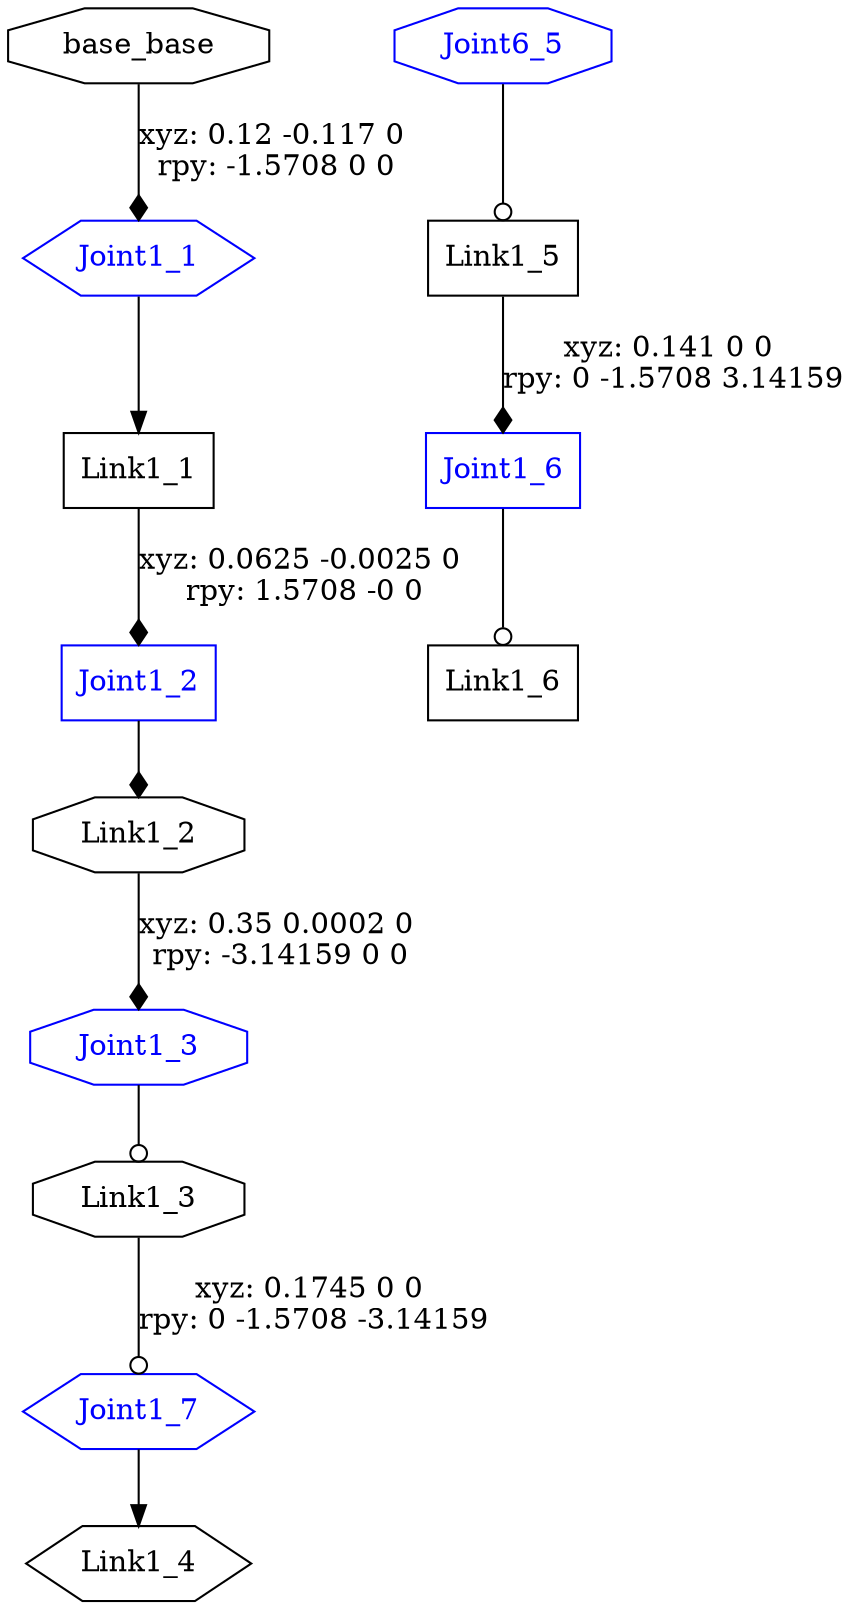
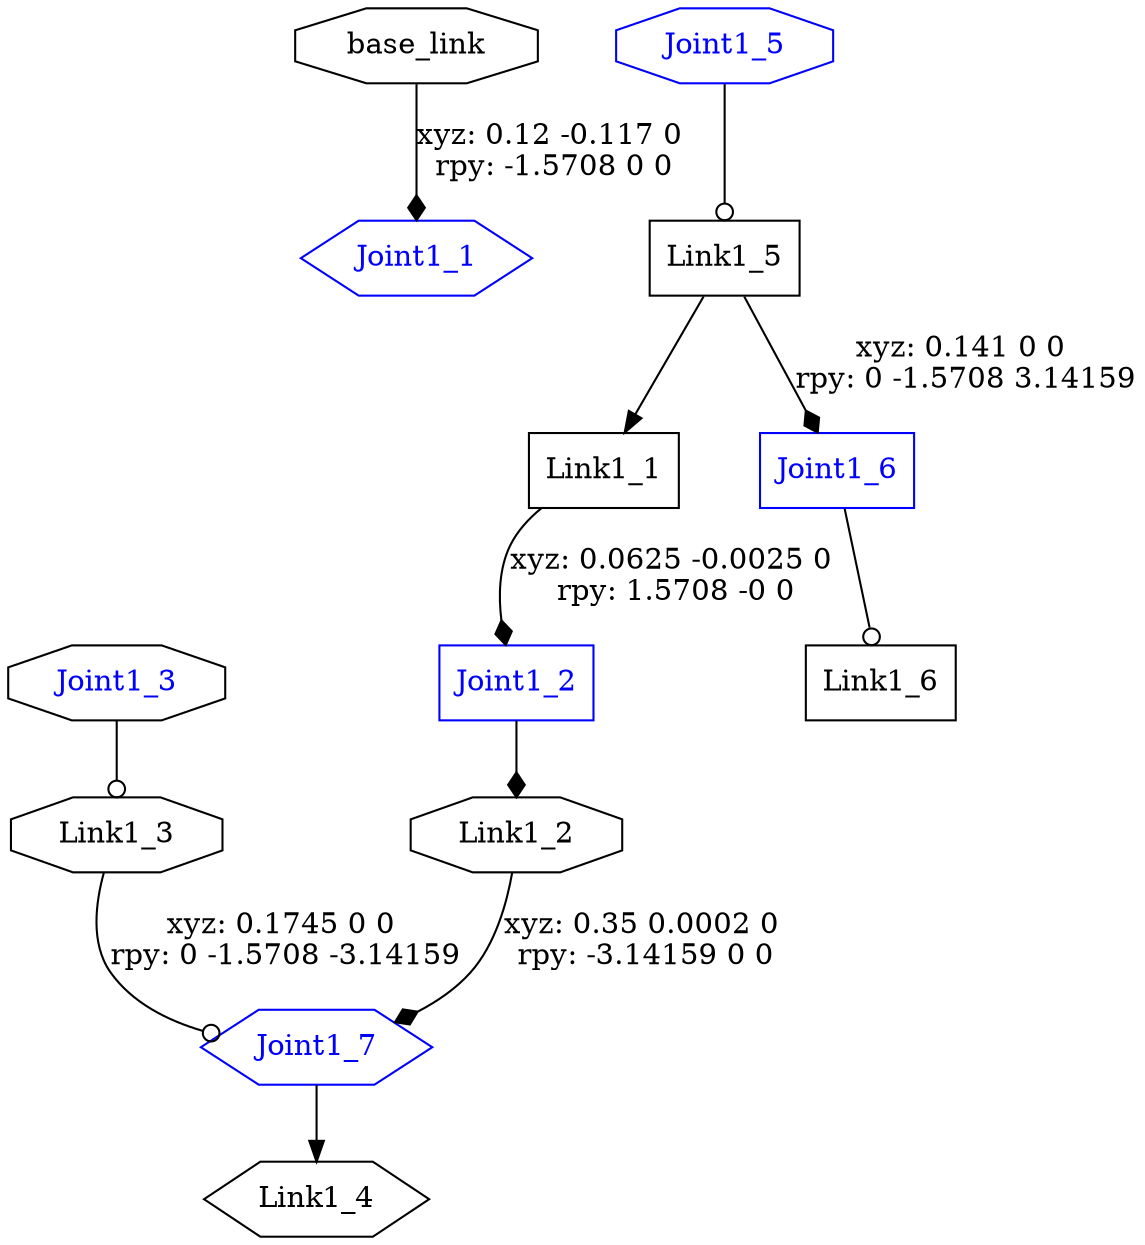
node "base_base": label "base_base" -> "base_link"
node "Joint6_5": label "Joint6_5" -> "Joint1_5"
edge "Joint1_1" -> "Link1_1": now "Link1_5" -> "Link1_1"
edge "Link1_2" -> "Joint1_3": now "Link1_2" -> "Joint1_7"
node "Joint1_3": color blue -> black
